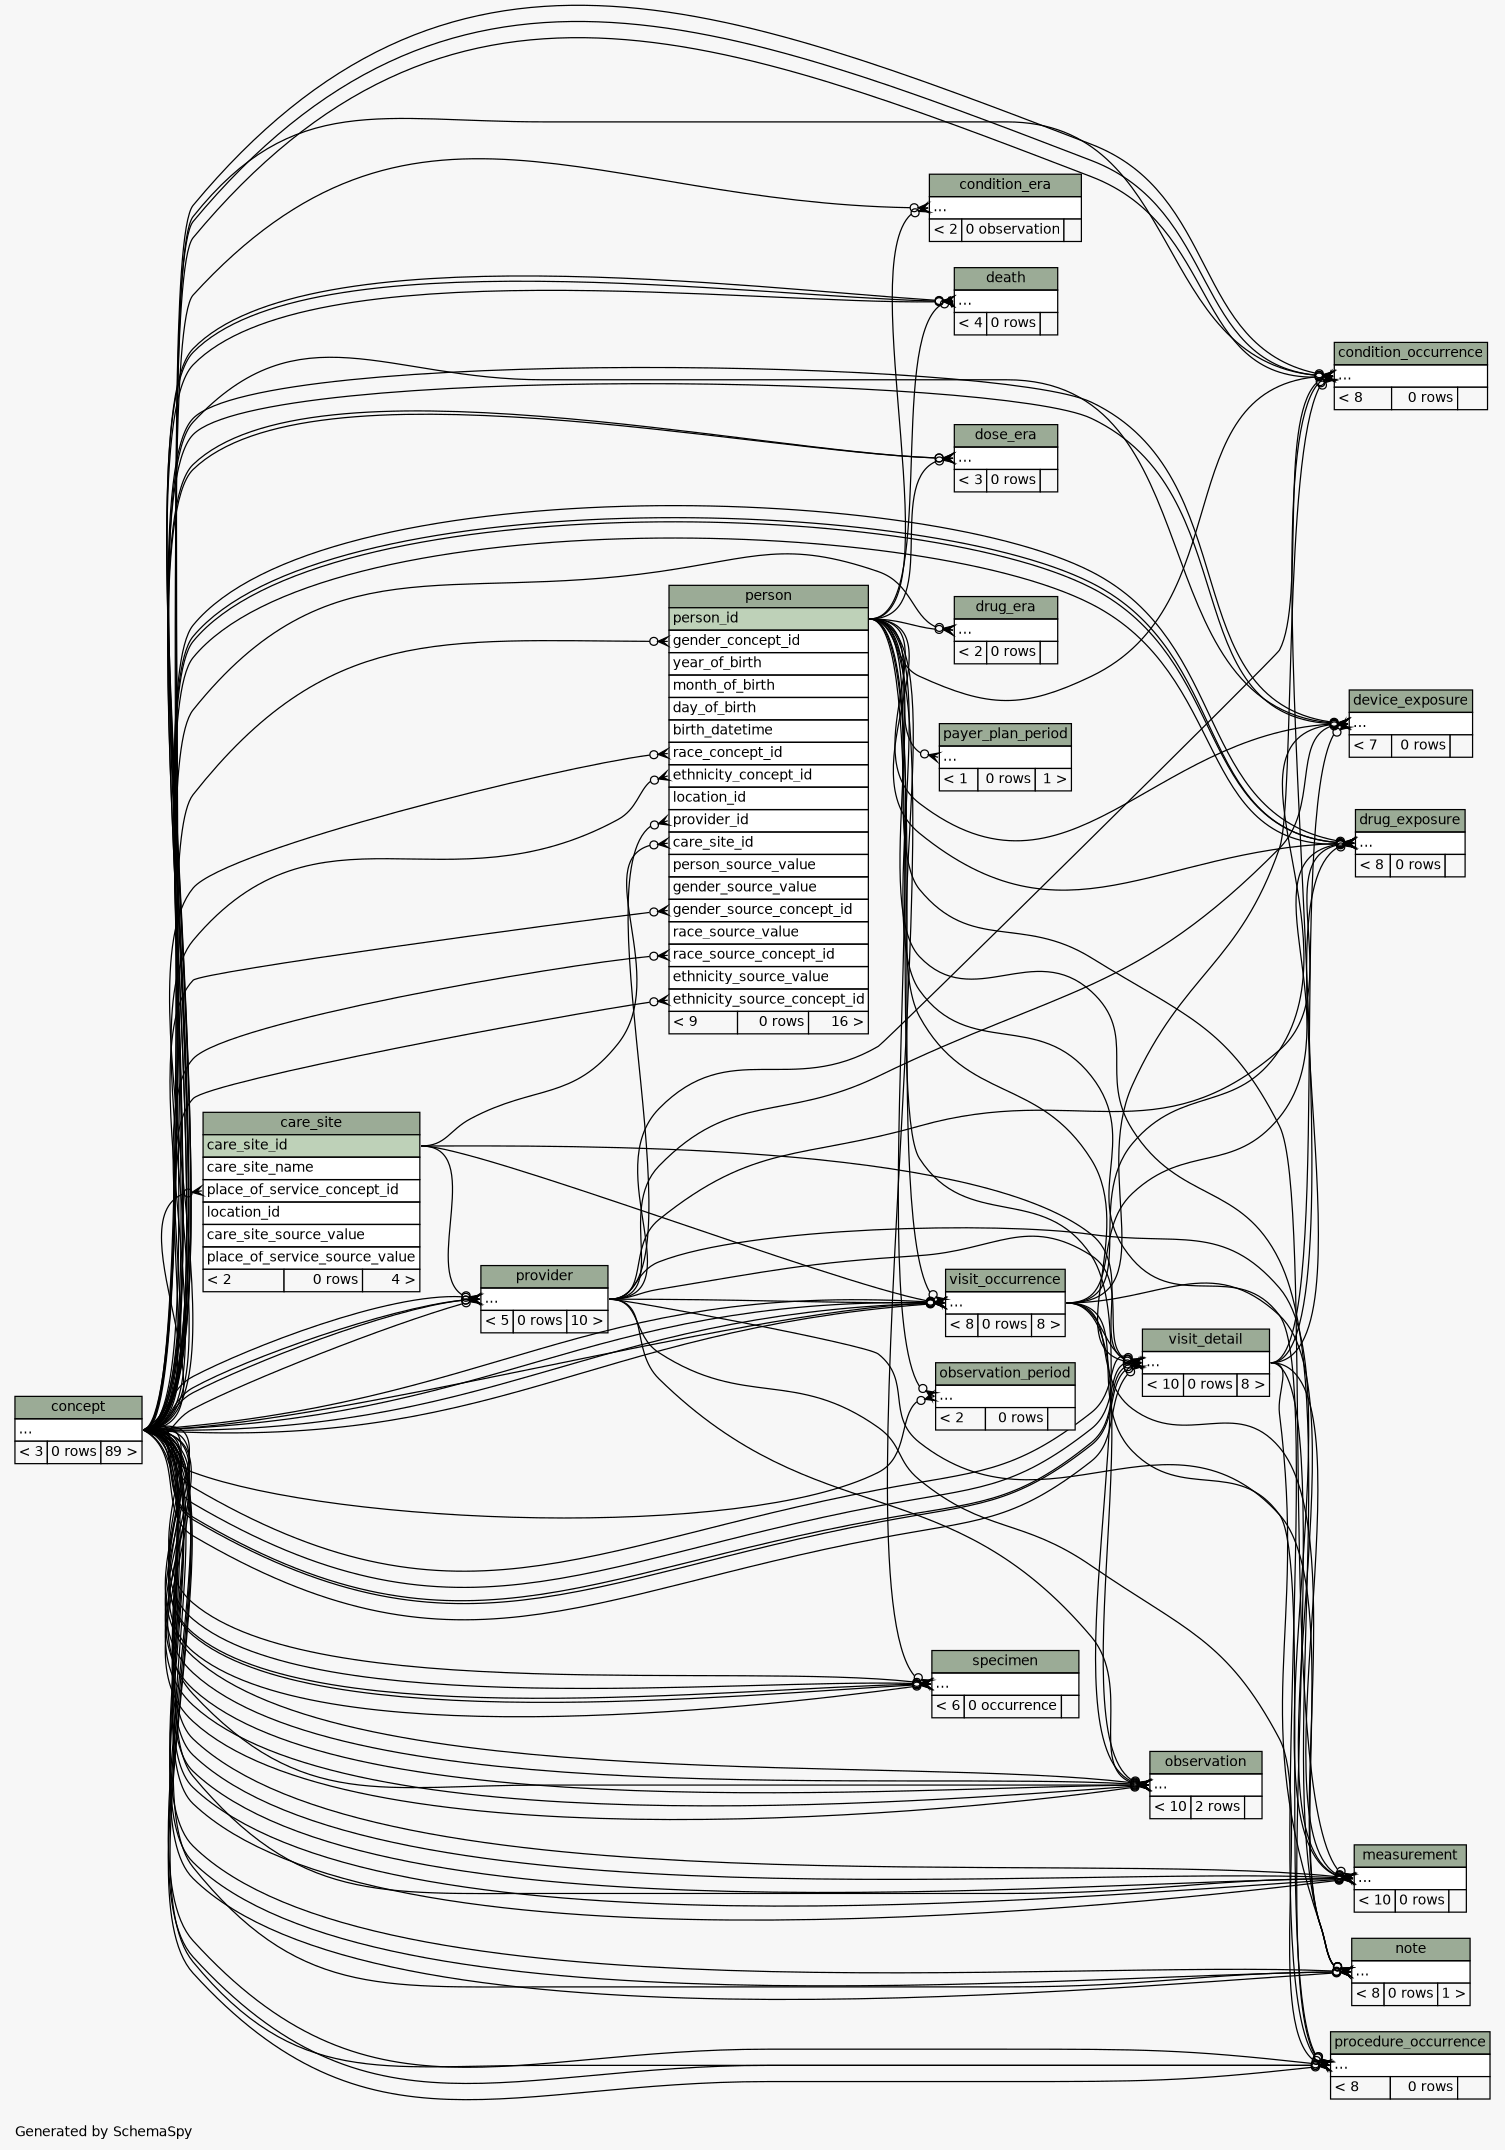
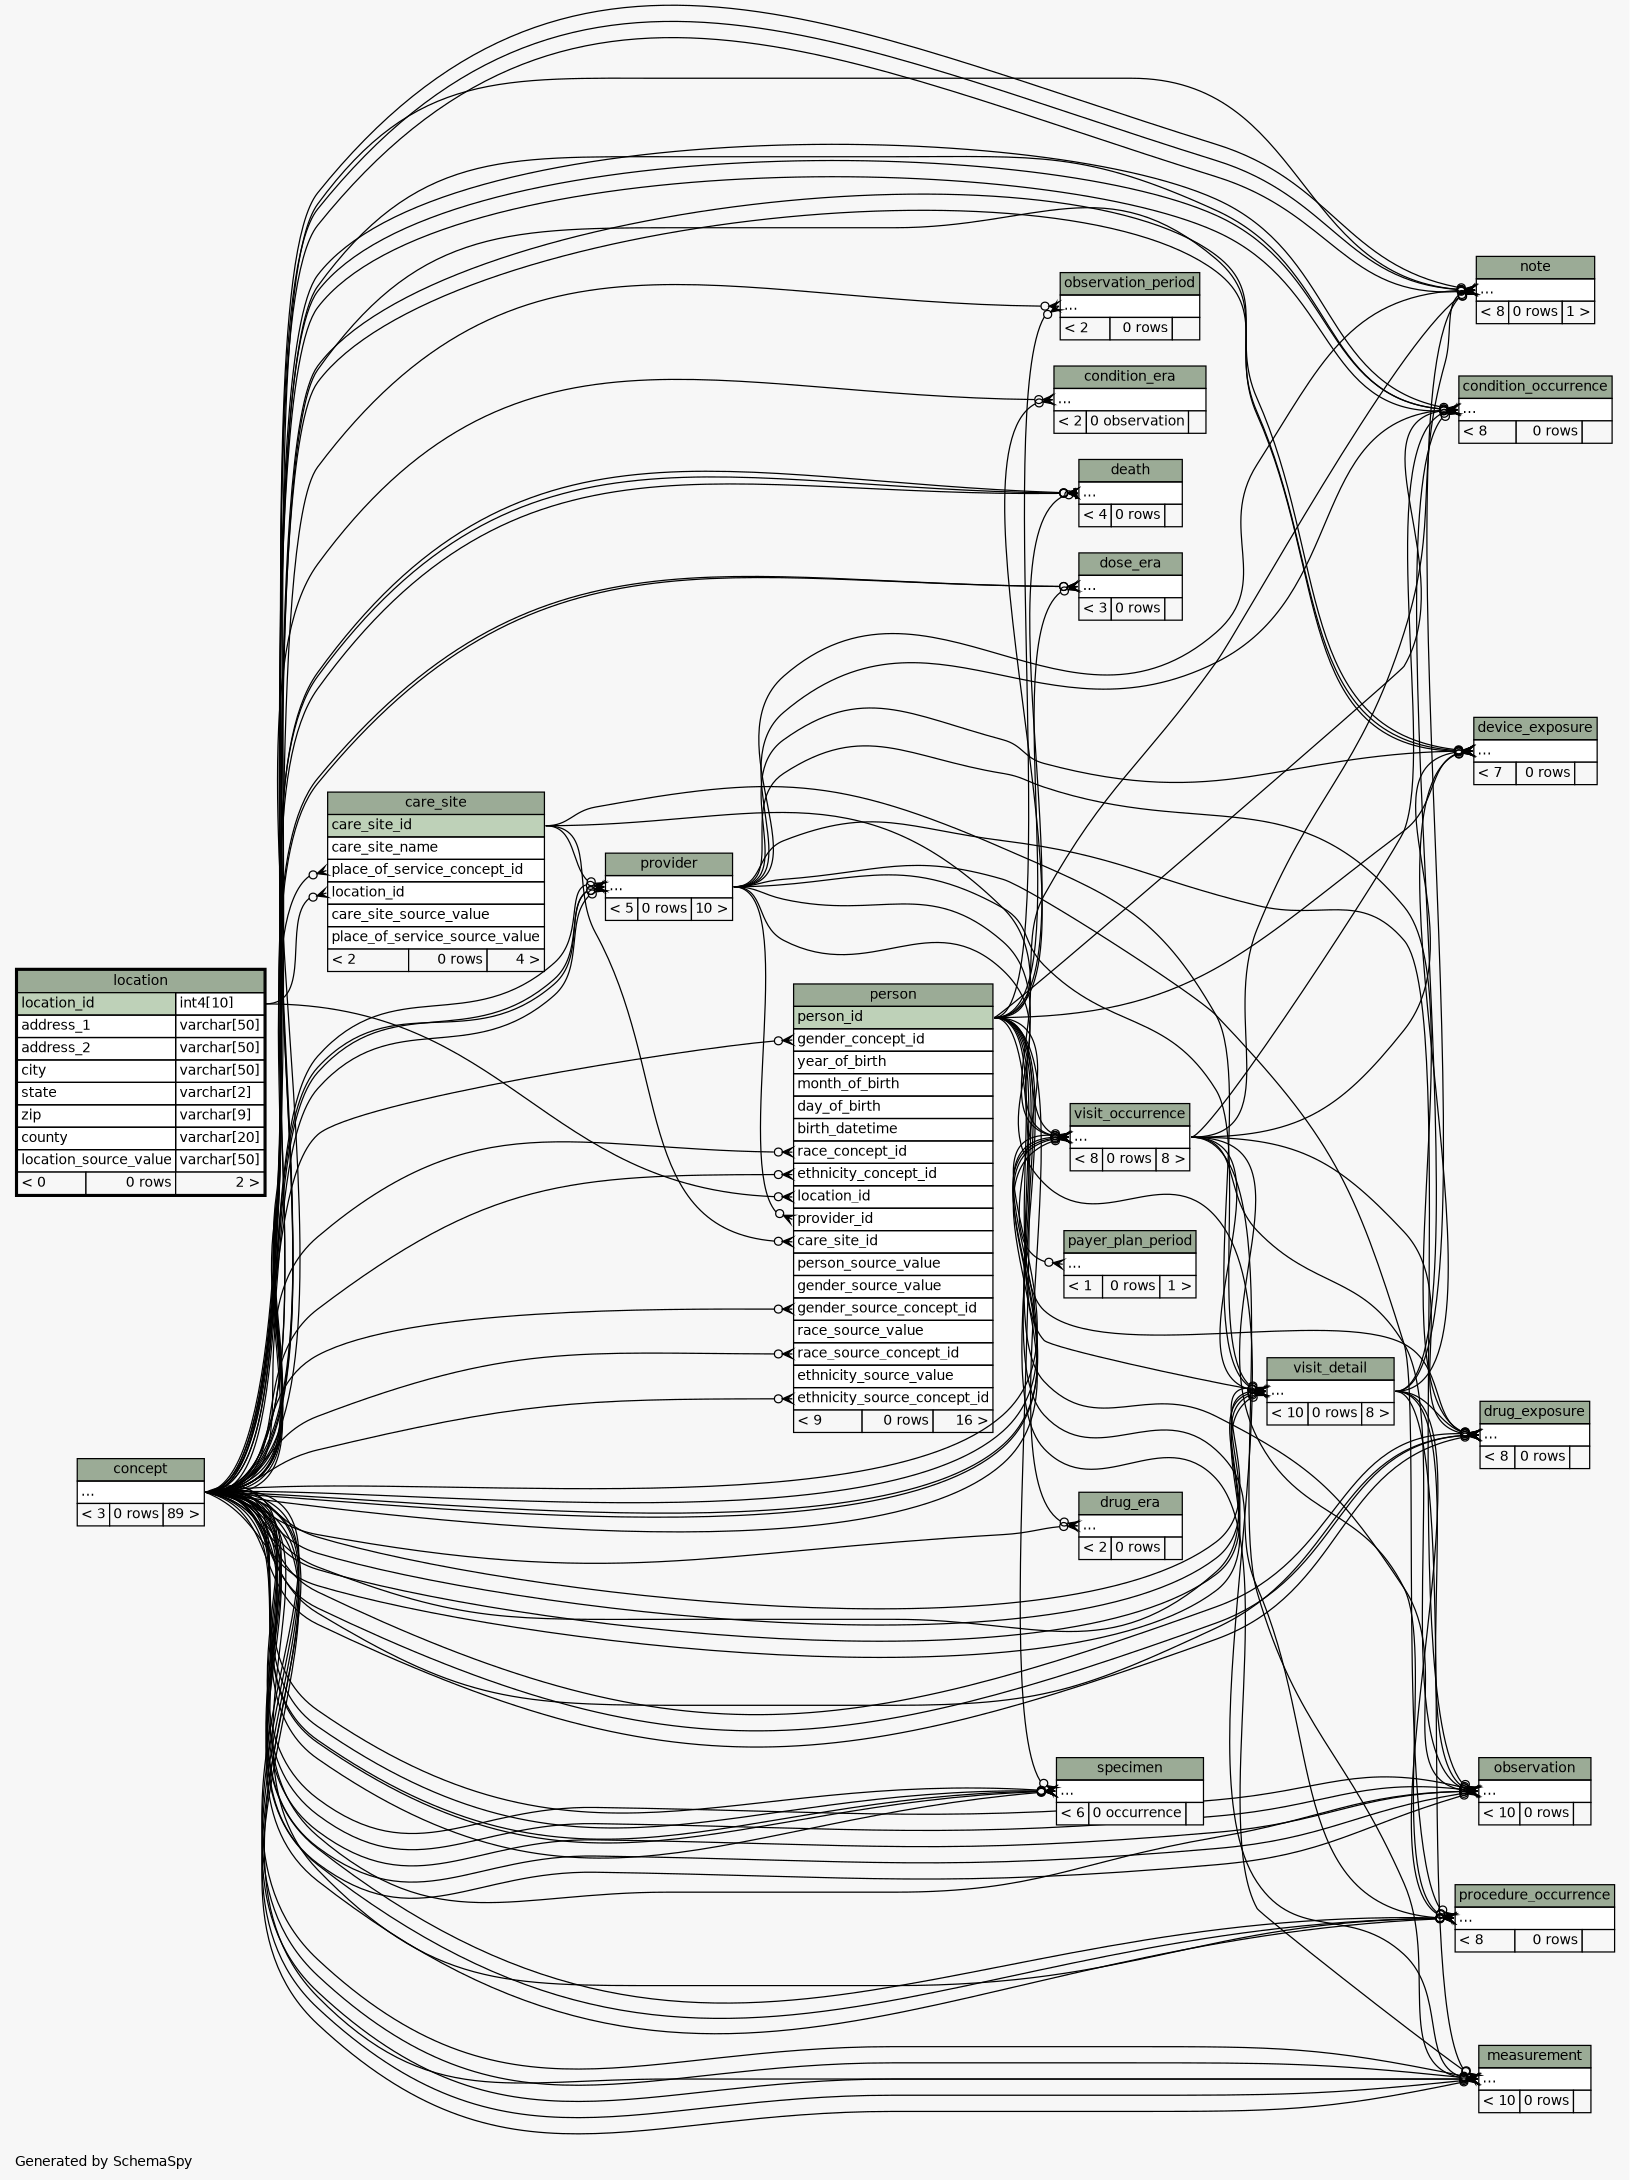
node "location": added
edge "visit_detail" -> "observation": added
node "observation": text "2 rows" -> "0 rows"
